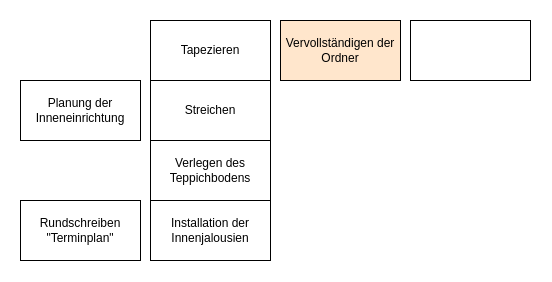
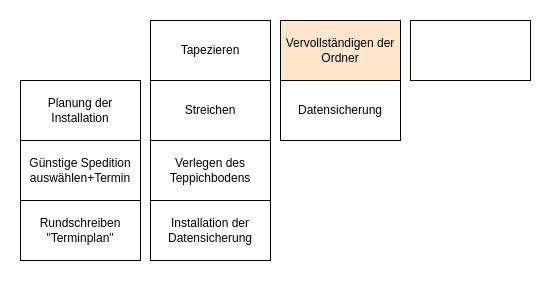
node "Planung der Inneneinrichtung": label "Planung der Inneneinrichtung" -> "Planung der Installation"
node "Datensicherung": added
node "Günstige Spedition auswählen+Termin": added
node "Installation der Innenjalousien": label "Installation der Innenjalousien" -> "Installation der Datensicherung"
